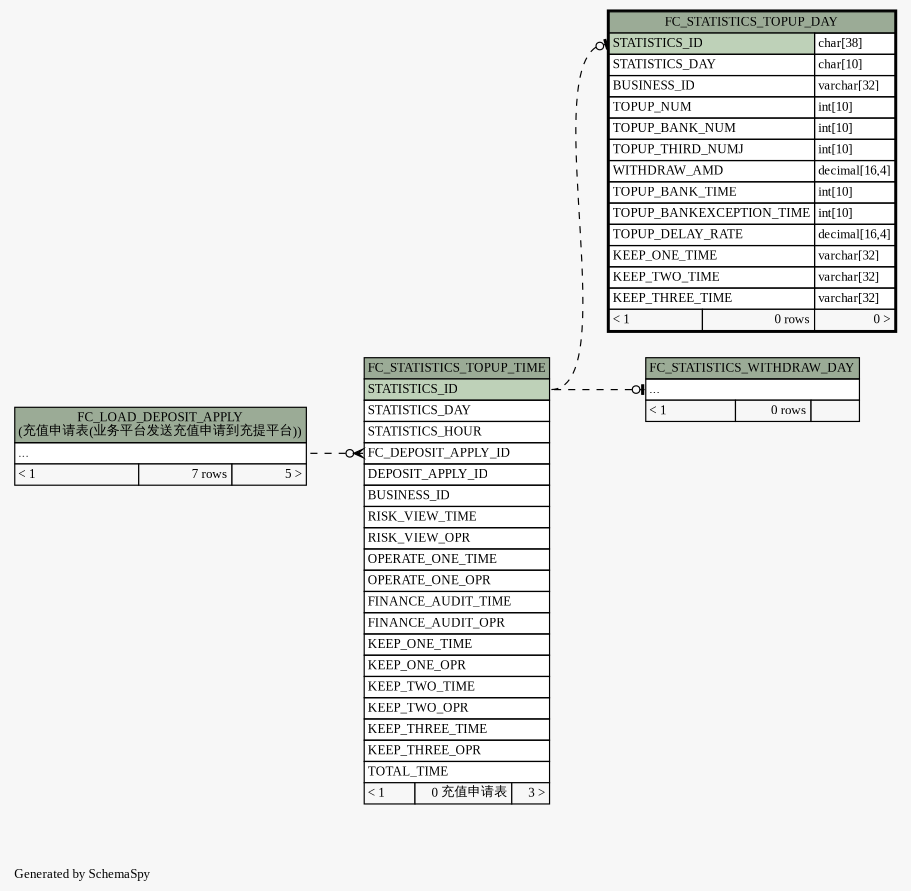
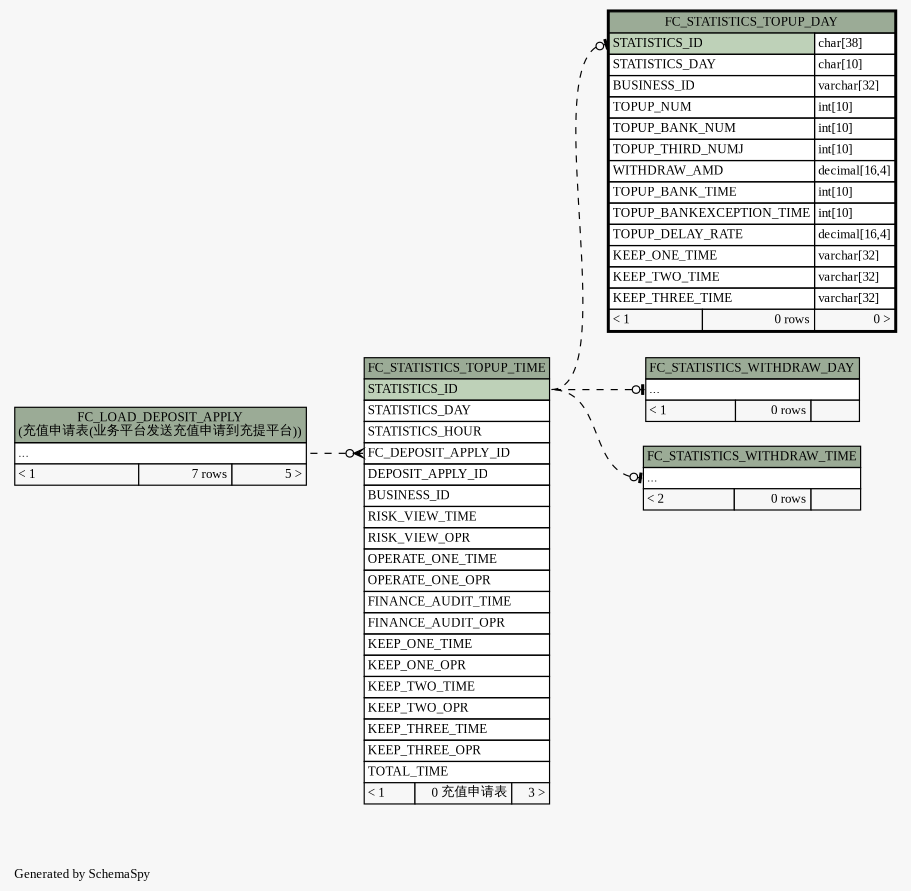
node "FC_STATISTICS_WITHDRAW_TIME": added
